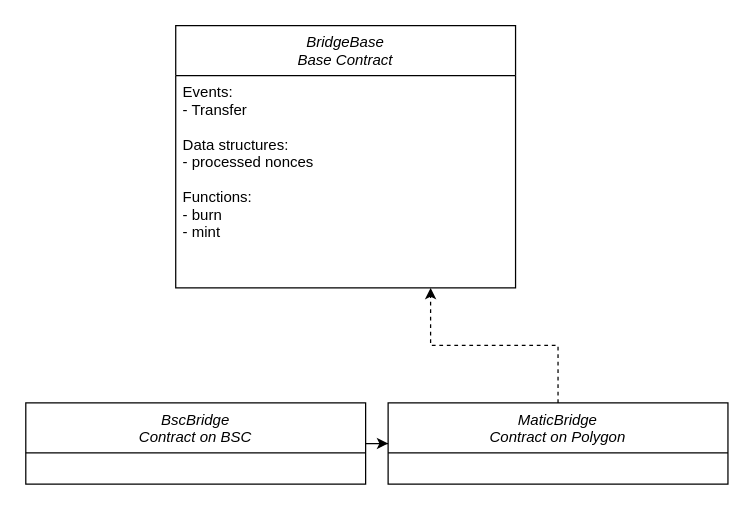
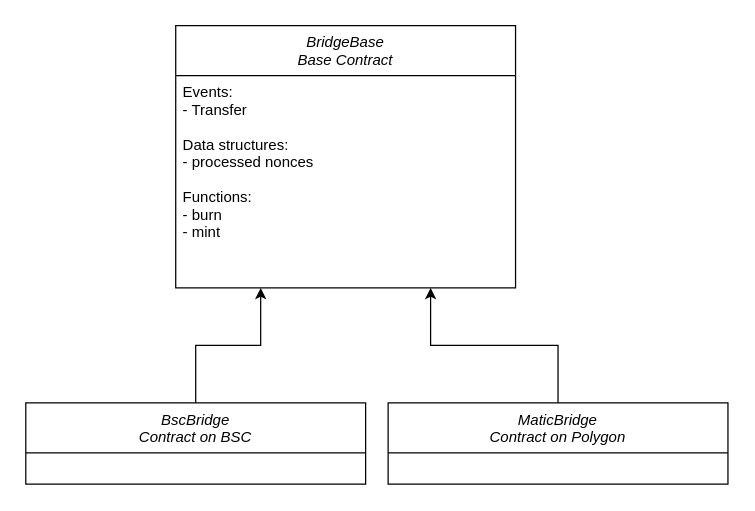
edge "MaticBridge Contract on Polygon" -> "BridgeBase Base Contract": style dashed -> solid
edge "BscBridge Contract on BSC" -> "MaticBridge Contract on Polygon": now "BscBridge Contract on BSC" -> "BridgeBase Base Contract"
